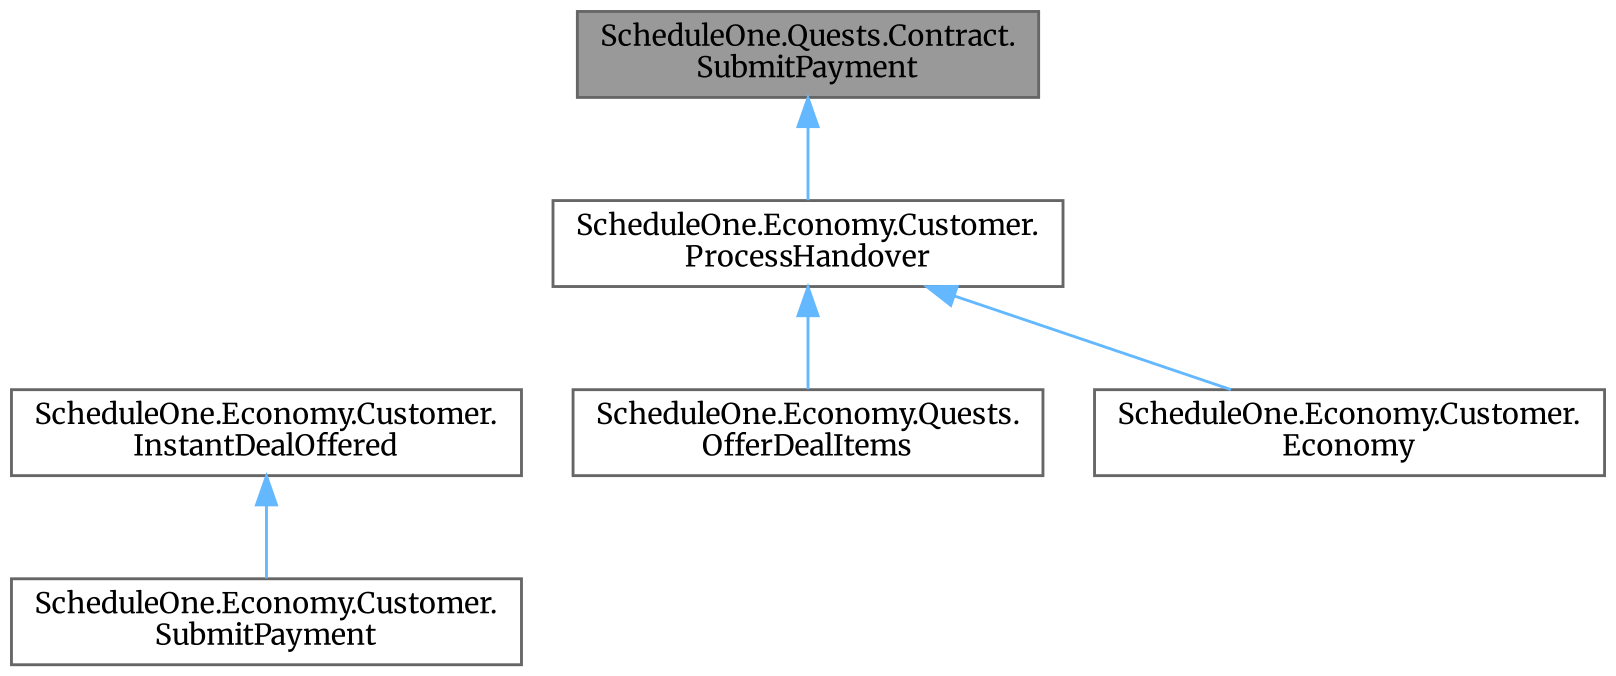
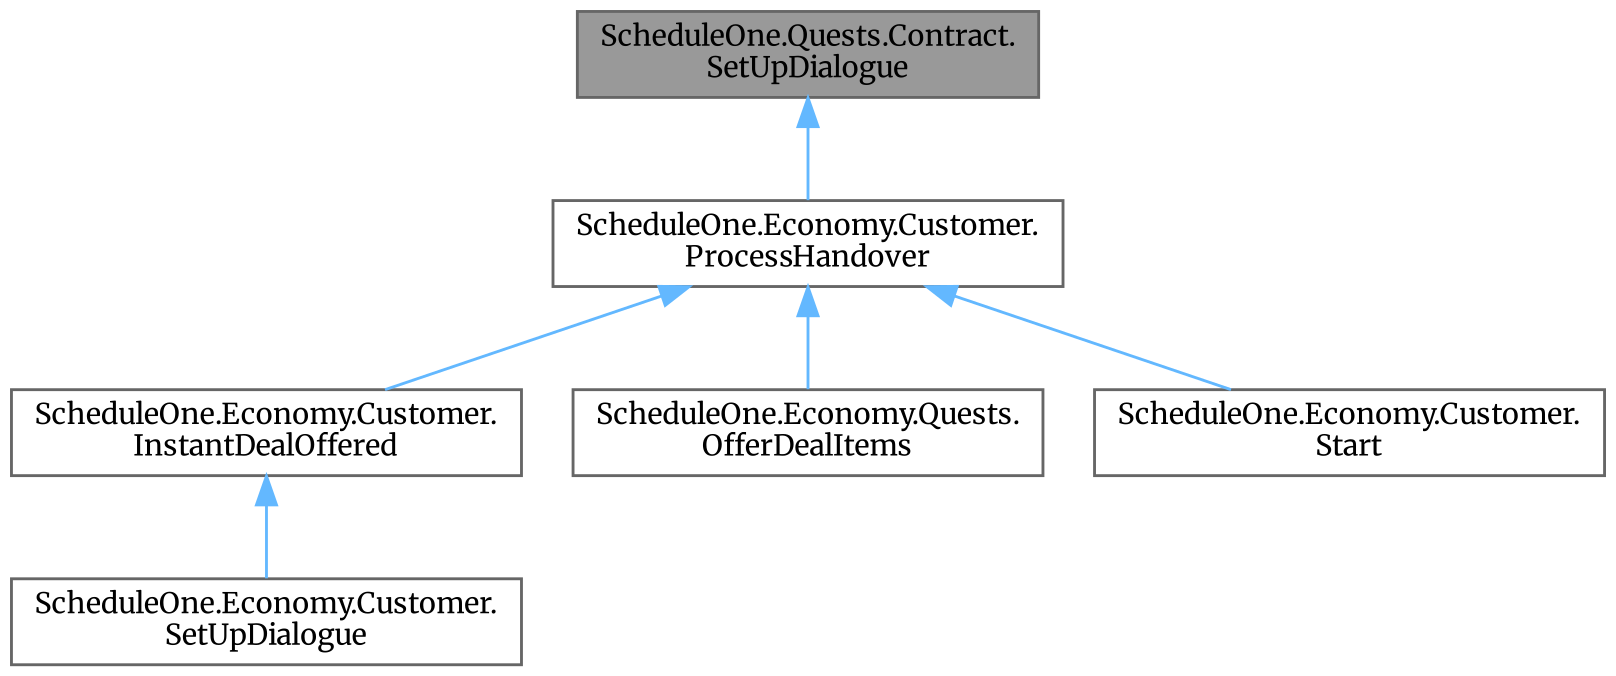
node "ScheduleOne.Quests.Contract. SubmitPayment": label "ScheduleOne.Quests.Contract. SubmitPayment" -> "ScheduleOne.Quests.Contract. SetUpDialogue"
edge "ScheduleOne.Economy.Customer. InstantDealOffered" -> "ScheduleOne.Economy.Customer. ProcessHandover": added
node "ScheduleOne.Economy.Customer. Economy": label "ScheduleOne.Economy.Customer. Economy" -> "ScheduleOne.Economy.Customer. Start"
node "ScheduleOne.Economy.Customer. SubmitPayment": label "ScheduleOne.Economy.Customer. SubmitPayment" -> "ScheduleOne.Economy.Customer. SetUpDialogue"
